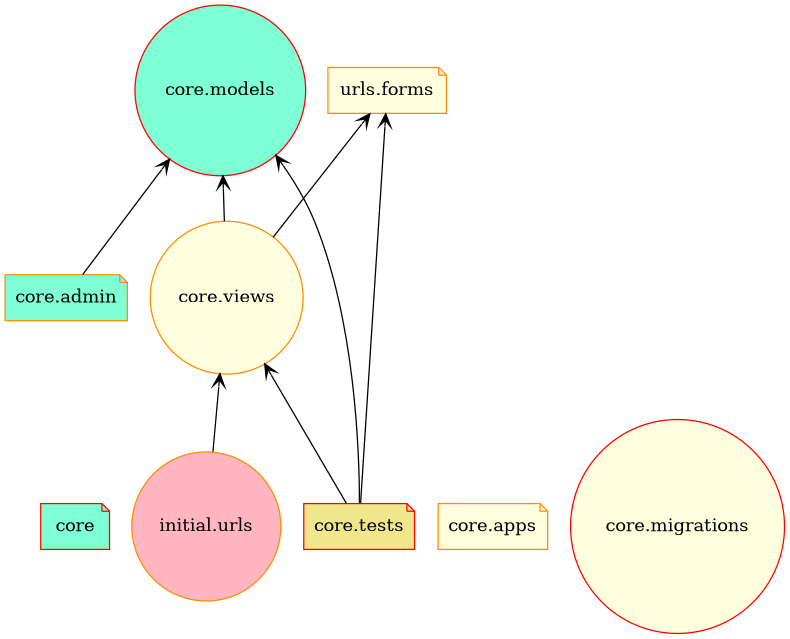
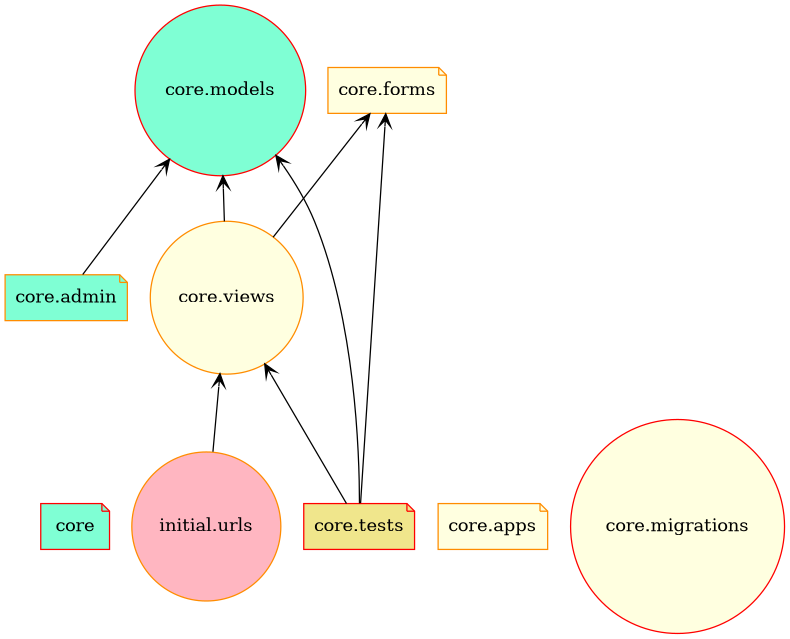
node "urls.forms": label "urls.forms" -> "core.forms"
